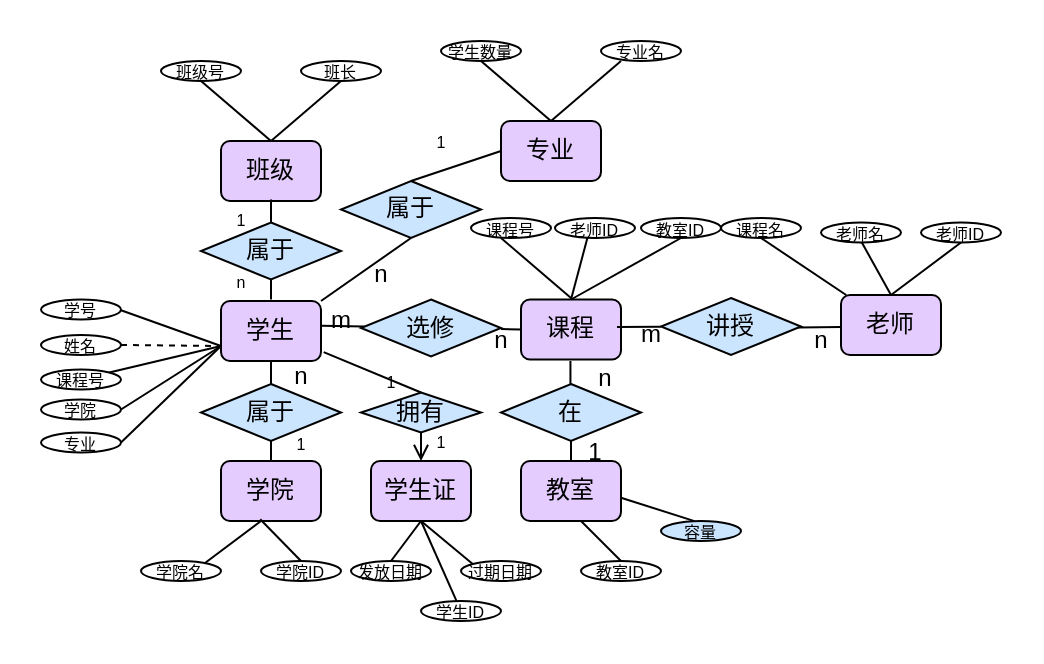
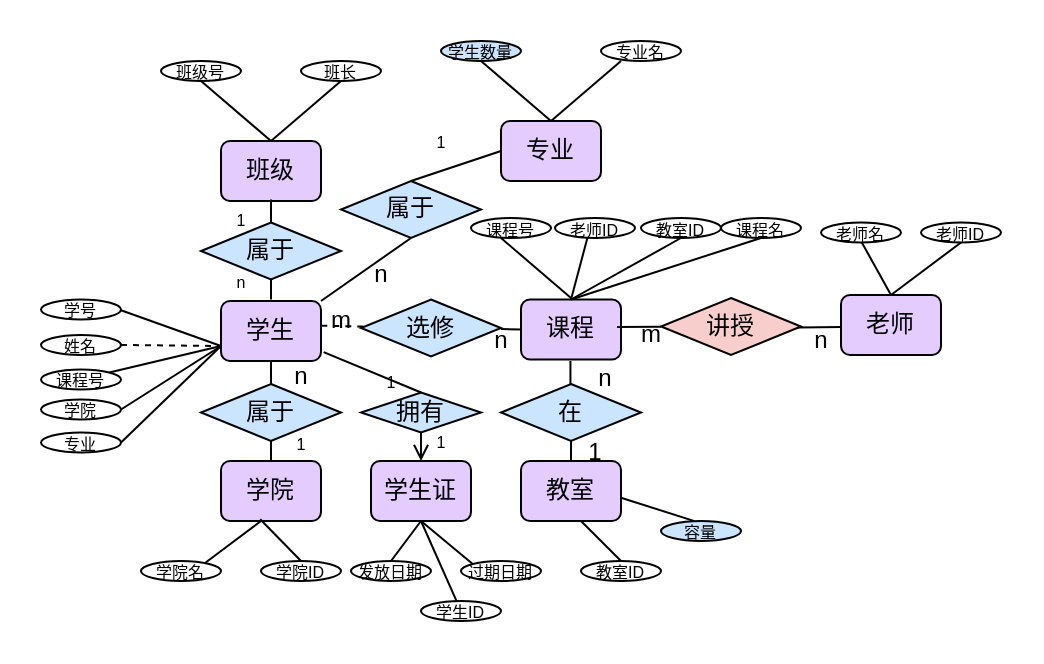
node "学生数量": fillcolor #ffffff -> #cce5ff
edge "课程名" -- "老师": now "课程名" -- "课程"
edge "选修" -- "学生": style solid -> dashed
node "讲授": fillcolor #cce5ff -> #f8cecc
